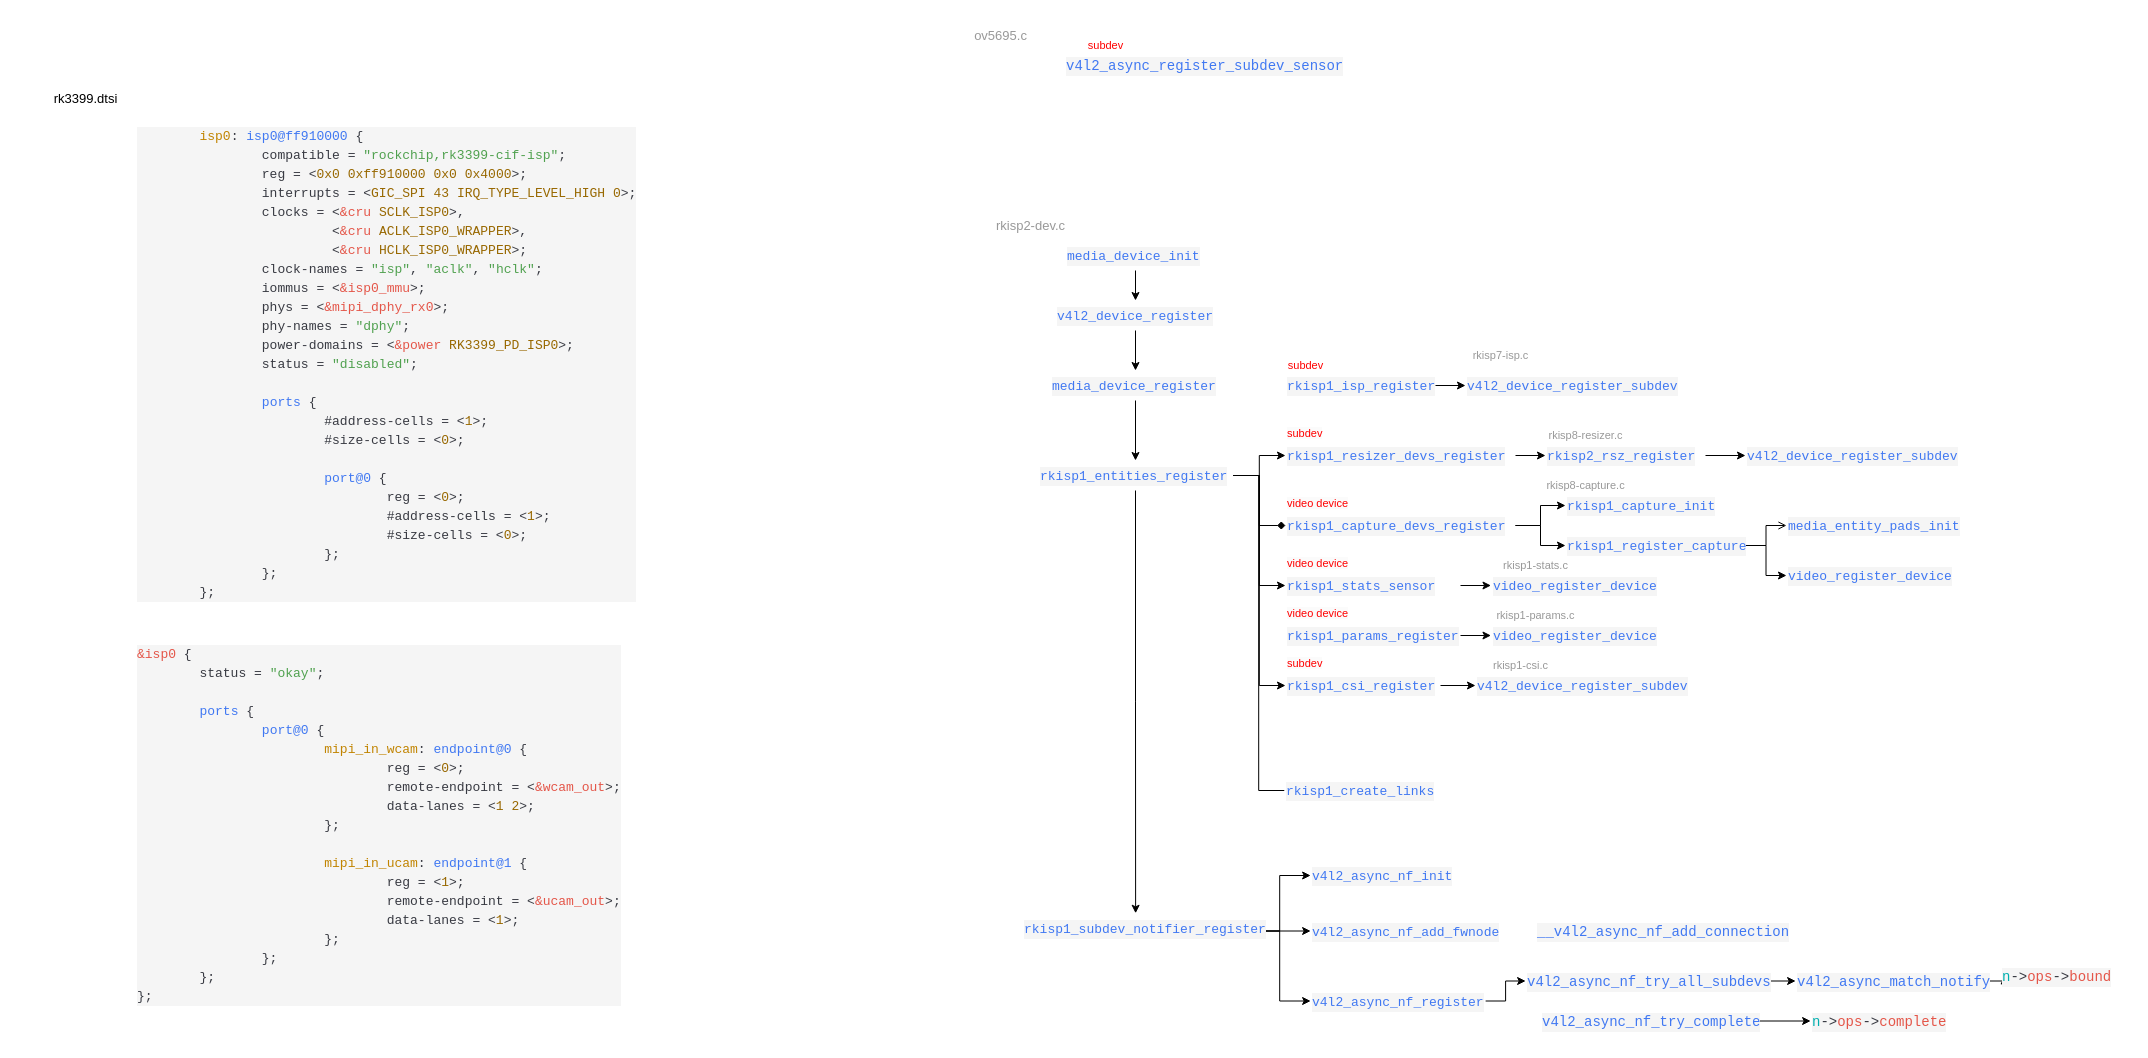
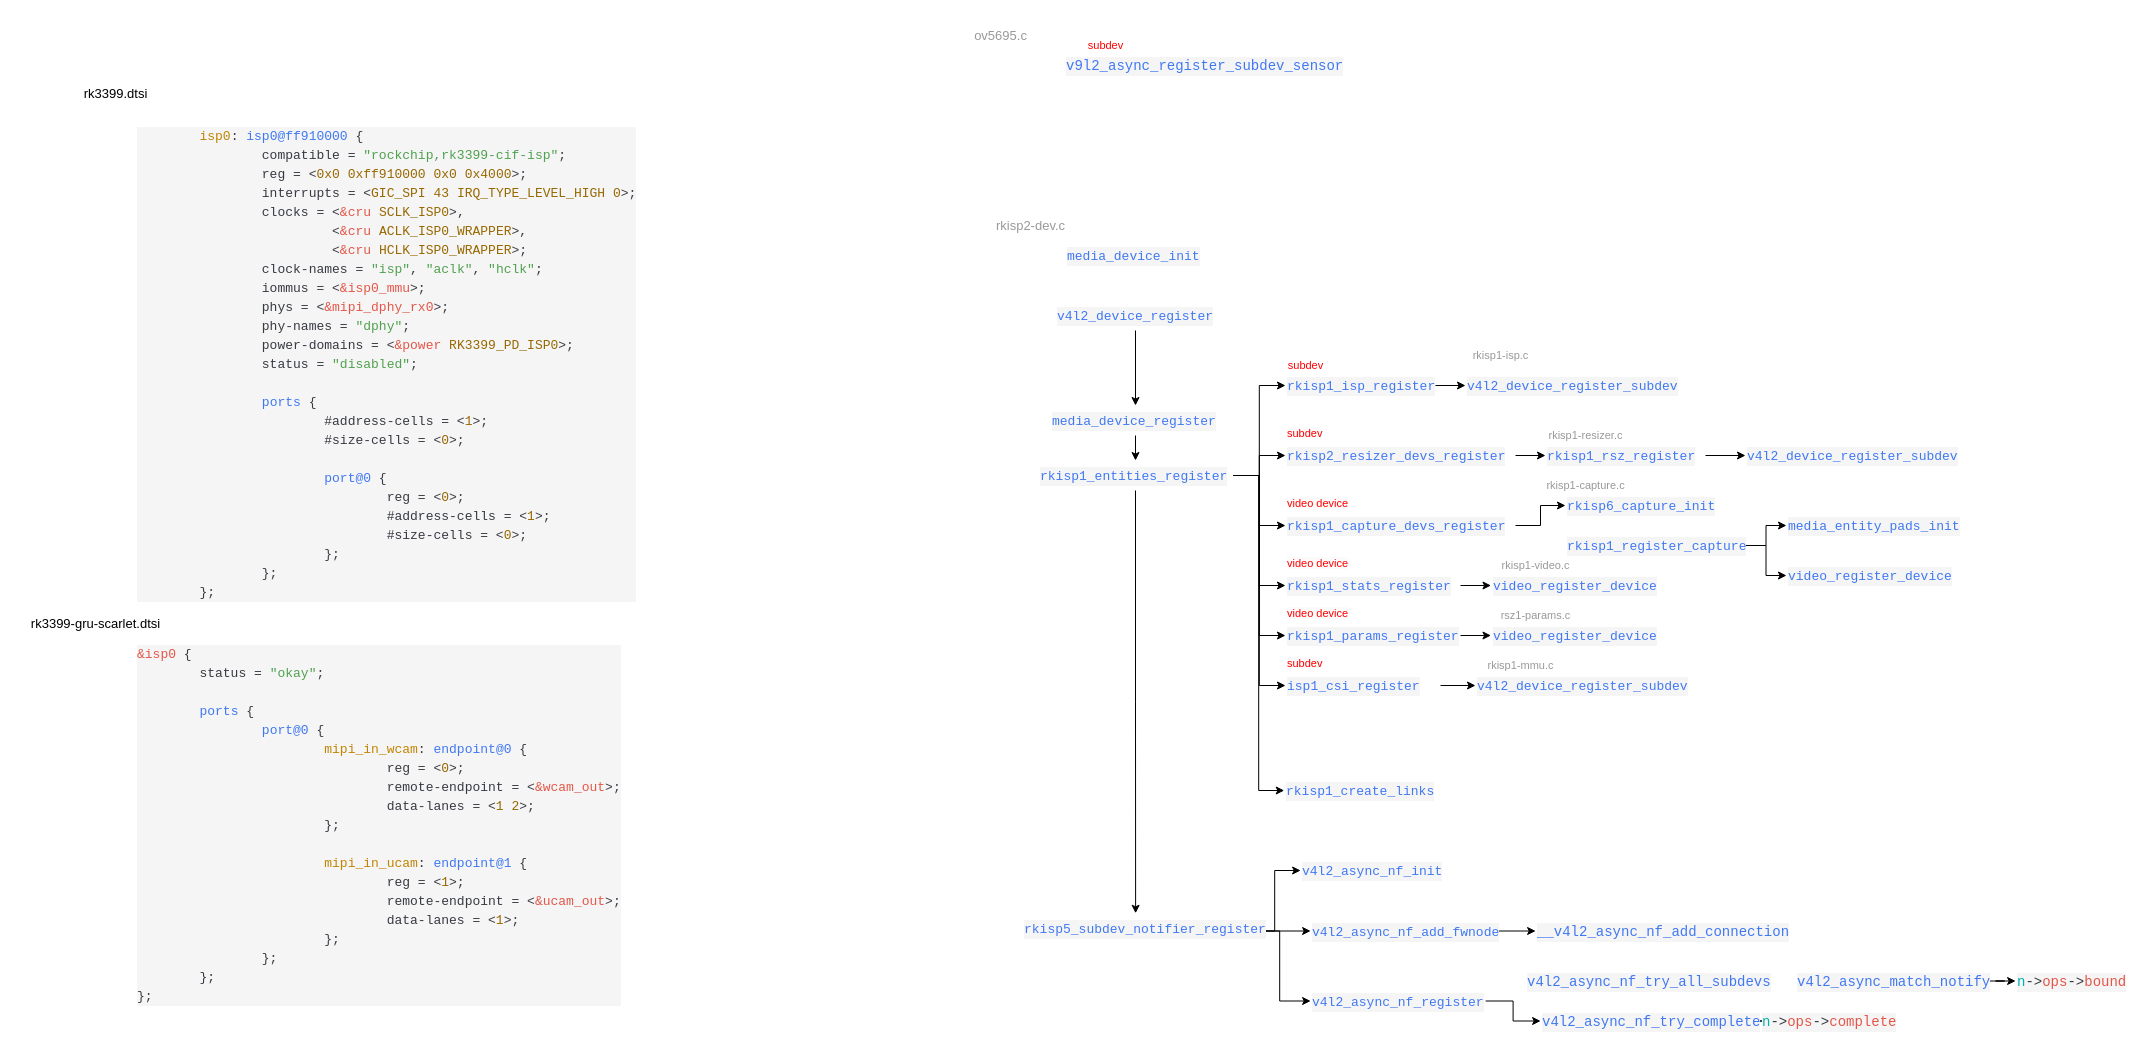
node "v4l2_async_register_subdev_sensor": label "v4l2_async_register_subdev_sensor" -> "v9l2_async_register_subdev_sensor"
node "rk3399.dtsi": moved (86, 99) -> (116, 94)
edge "media_device_init" -> "v4l2_device_register": removed
node "rkisp7-isp.c": label "rkisp7-isp.c" -> "rkisp1-isp.c"
node "media_device_register": moved (1136, 386) -> (1136, 421)
edge "rkisp1_entities_register" -> "rkisp1_isp_register": added
node "rkisp8-resizer.c": label "rkisp8-resizer.c" -> "rkisp1-resizer.c"
node "rkisp1_resizer_devs_register": label "rkisp1_resizer_devs_register" -> "rkisp2_resizer_devs_register"
node "rkisp2_rsz_register": label "rkisp2_rsz_register" -> "rkisp1_rsz_register"
node "rkisp8-capture.c": label "rkisp8-capture.c" -> "rkisp1-capture.c"
node "rkisp1_capture_init": label "rkisp1_capture_init" -> "rkisp6_capture_init"
edge "rkisp1_entities_register" -> "rkisp1_capture_devs_register": arrowhead diamond -> classic
edge "rkisp1_register_capture" -> "media_entity_pads_init": arrowhead open -> classic
edge "rkisp1_capture_devs_register" -> "rkisp1_register_capture": removed
node "rkisp1-stats.c": label "rkisp1-stats.c" -> "rkisp1-video.c"
node "rkisp1_stats_sensor": label "rkisp1_stats_sensor" -> "rkisp1_stats_register"
node "rkisp1-params.c": label "rkisp1-params.c" -> "rsz1-params.c"
node "rk3399-gru-scarlet.dtsi": added
edge "rkisp1_entities_register" -> "rkisp1_params_register": added
node "rkisp1-csi.c": label "rkisp1-csi.c" -> "rkisp1-mmu.c"
node "rkisp1_csi_register": label "rkisp1_csi_register" -> "isp1_csi_register"
edge "rkisp1_entities_register" -- "rkisp1_create_links": arrowhead none -> classic
node "v4l2_async_nf_init": moved (1378, 876) -> (1368, 871)
node "rkisp1_subdev_notifier_register": label "rkisp1_subdev_notifier_register" -> "rkisp5_subdev_notifier_register"
edge "v4l2_async_nf_add_fwnode" -> "__v4l2_async_nf_add_connection": added
node "n->ops->bound": moved (2056, 976) -> (2071, 981)
edge "v4l2_async_nf_try_all_subdevs" -> "v4l2_async_match_notify": removed
edge "v4l2_async_nf_register" -> "v4l2_async_nf_try_all_subdevs": removed
edge "v4l2_async_nf_register" -> "v4l2_async_nf_try_complete": added
node "n->ops->complete": moved (1878, 1021) -> (1828, 1021)
